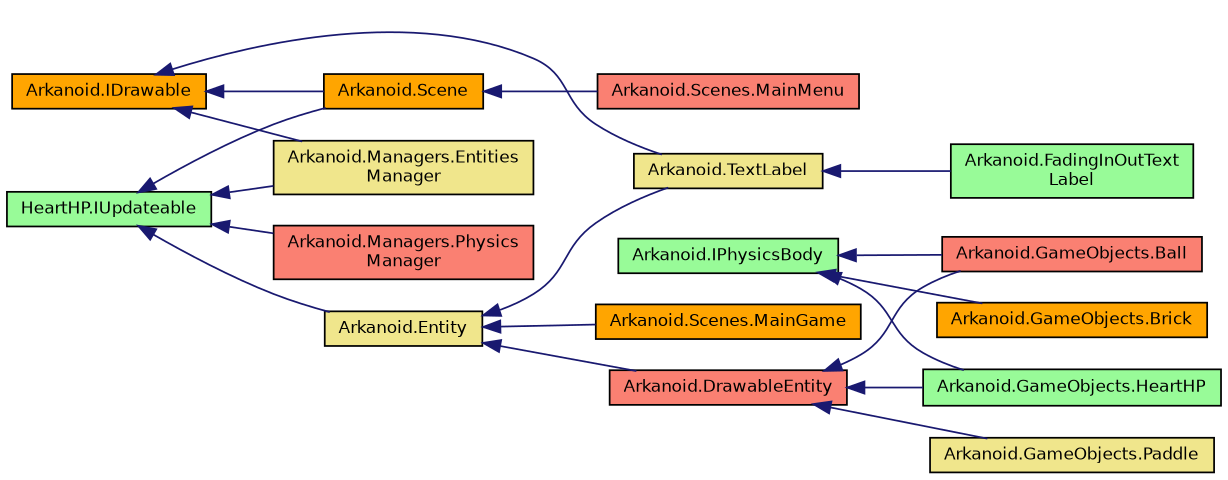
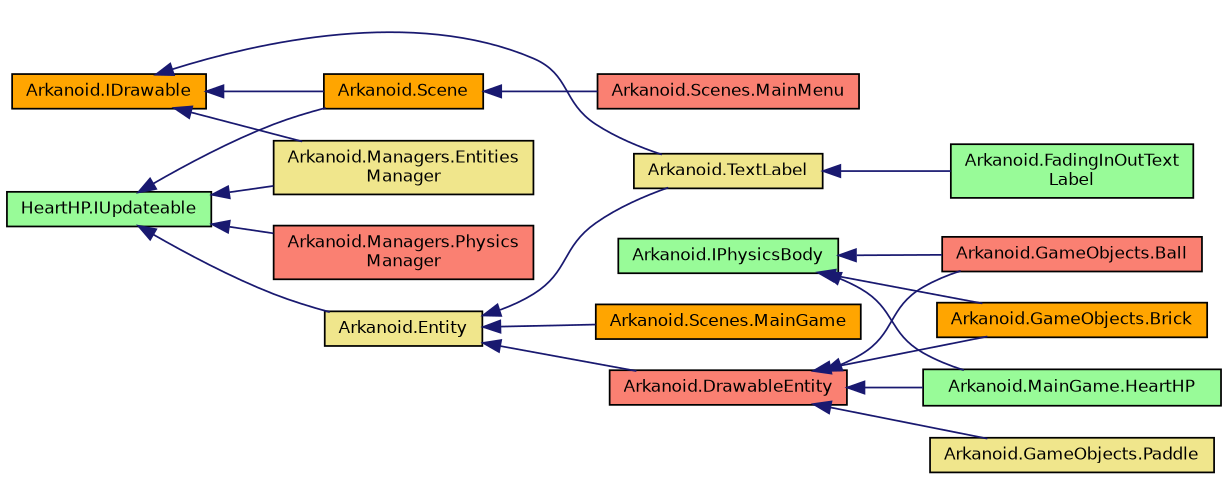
edge "Arkanoid.GameObjects.Brick" -> "Arkanoid.DrawableEntity": added
node "Arkanoid.GameObjects.HeartHP": label "Arkanoid.GameObjects.HeartHP" -> "Arkanoid.MainGame.HeartHP"
